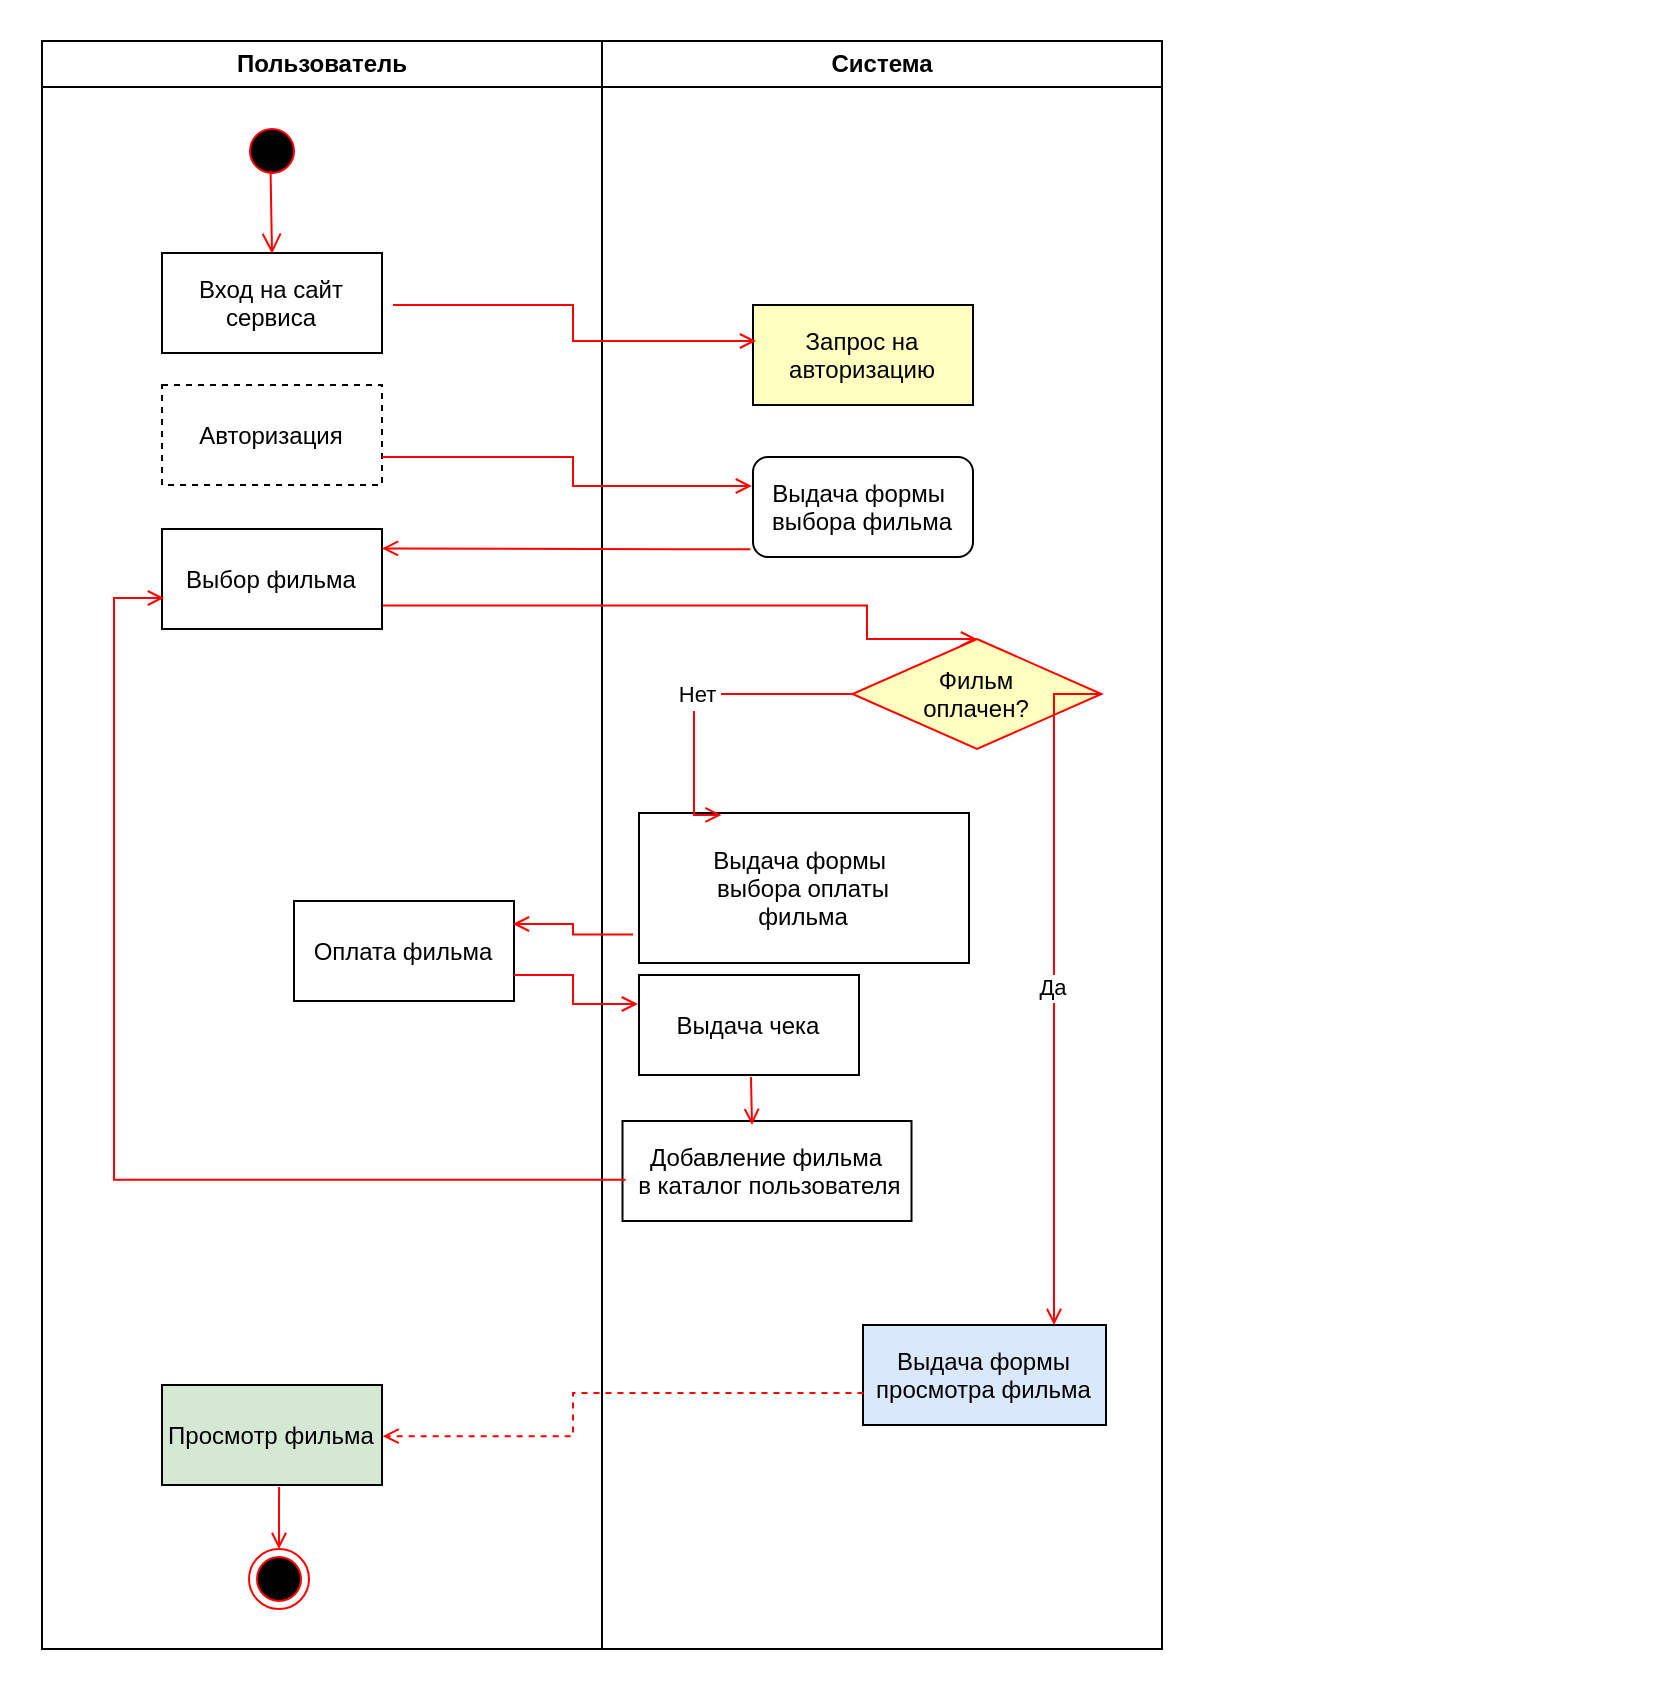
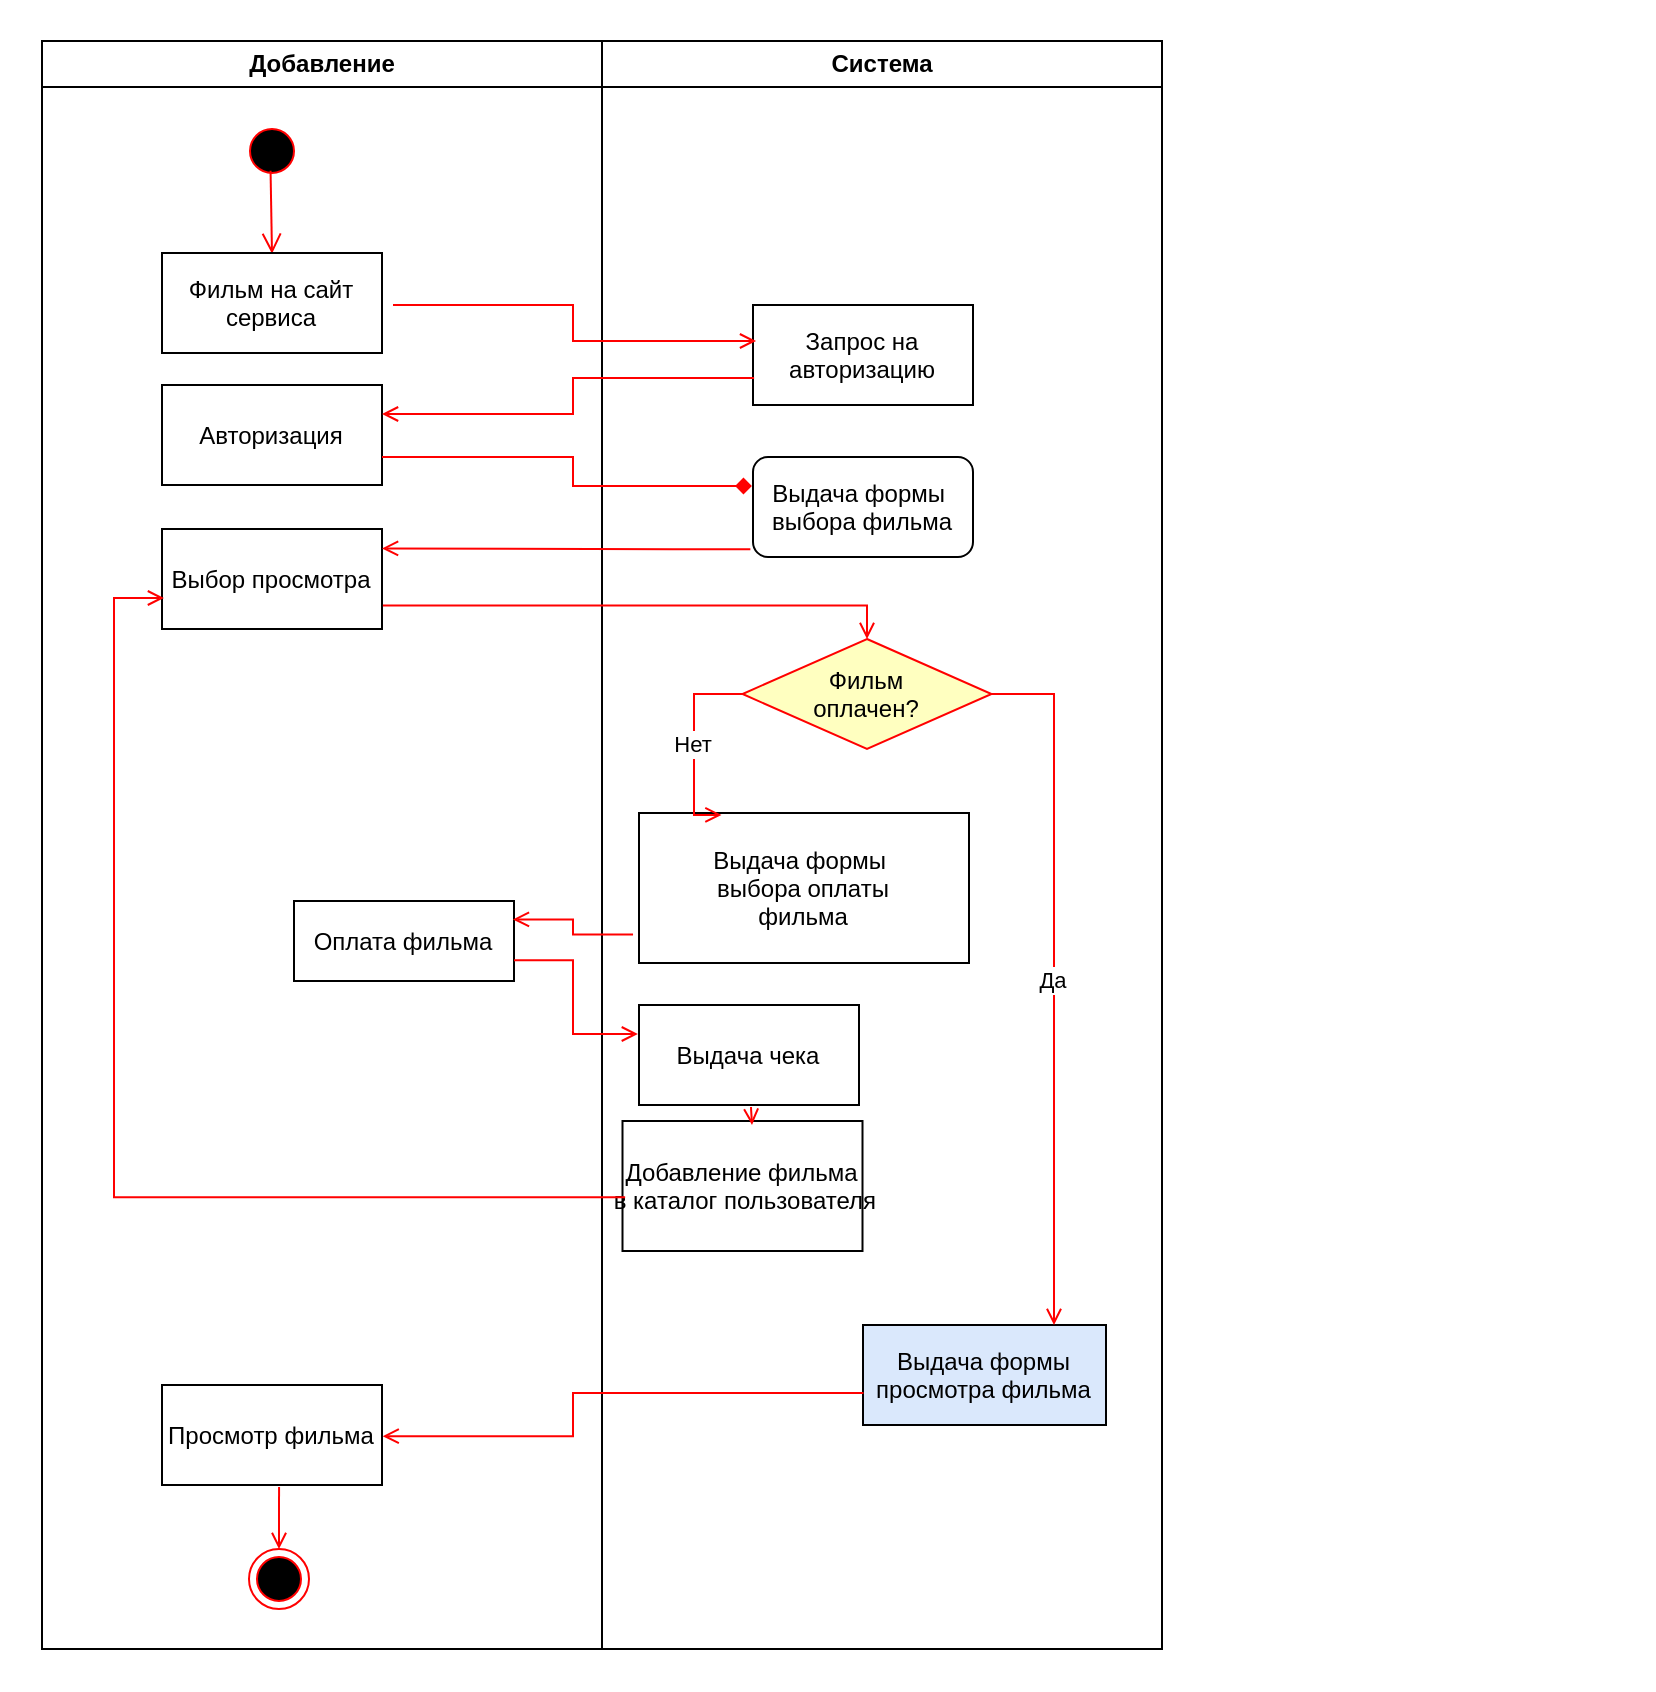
node "Пользователь": label "Пользователь" -> "Добавление"
node "Вход на сайт сервиса": label "Вход на сайт сервиса" -> "Фильм на сайт сервиса"
node "Запрос на авторизацию": fillcolor #ffffc0 -> #ffffff
edge "Запрос на авторизацию" -> "Авторизация": added
node "Авторизация": style dashed -> solid
edge "Авторизация" -> "Выдача формы выбора фильма": arrowhead open -> diamond
node "Выбор фильма": label "Выбор фильма" -> "Выбор просмотра"
node "Фильм оплачен?": moved (977, 694) -> (867, 694)
node "Оплата фильма": size 220x100 -> 220x80
node "Выдача чека": moved (749, 1025) -> (749, 1055)
node "Добавление фильма в каталог пользователя": size 289x100 -> 240x130
edge "Выдача формы просмотра фильма" -> "Просмотр фильма": style dashed -> solid
node "Просмотр фильма": fillcolor #d5e8d4 -> #ffffff
